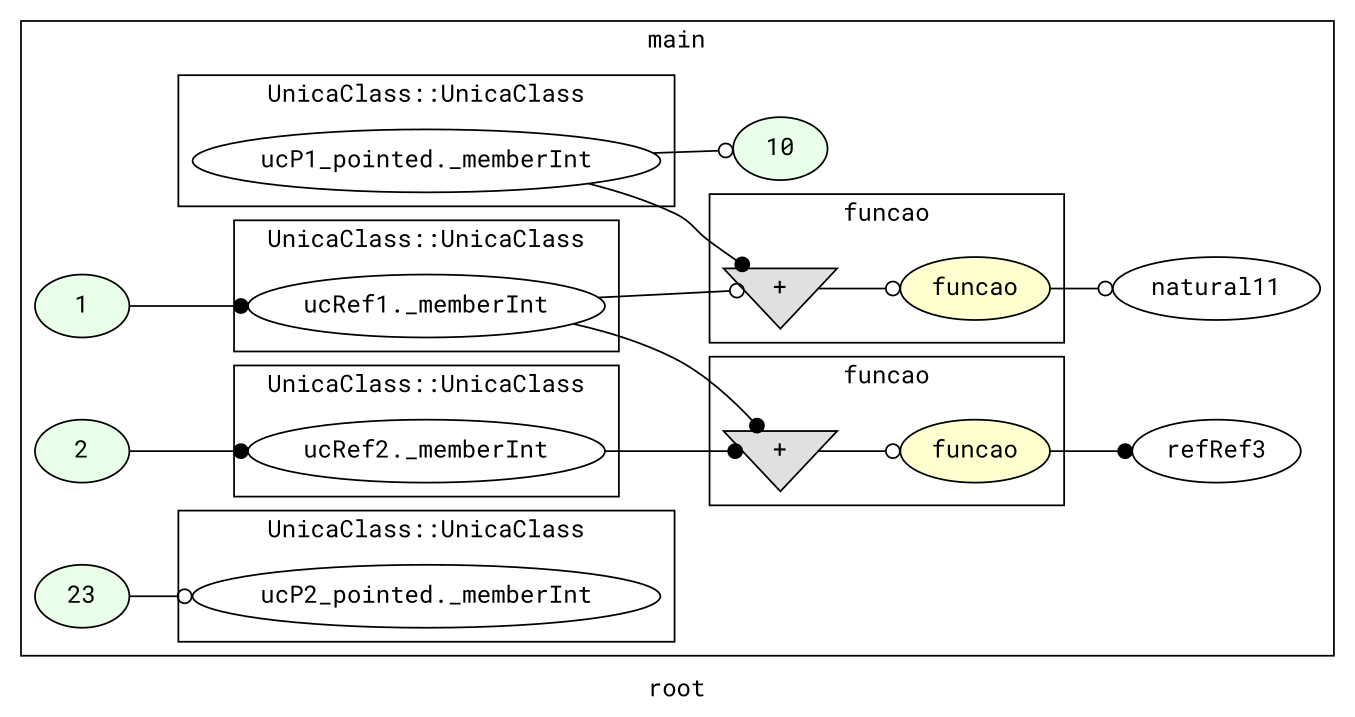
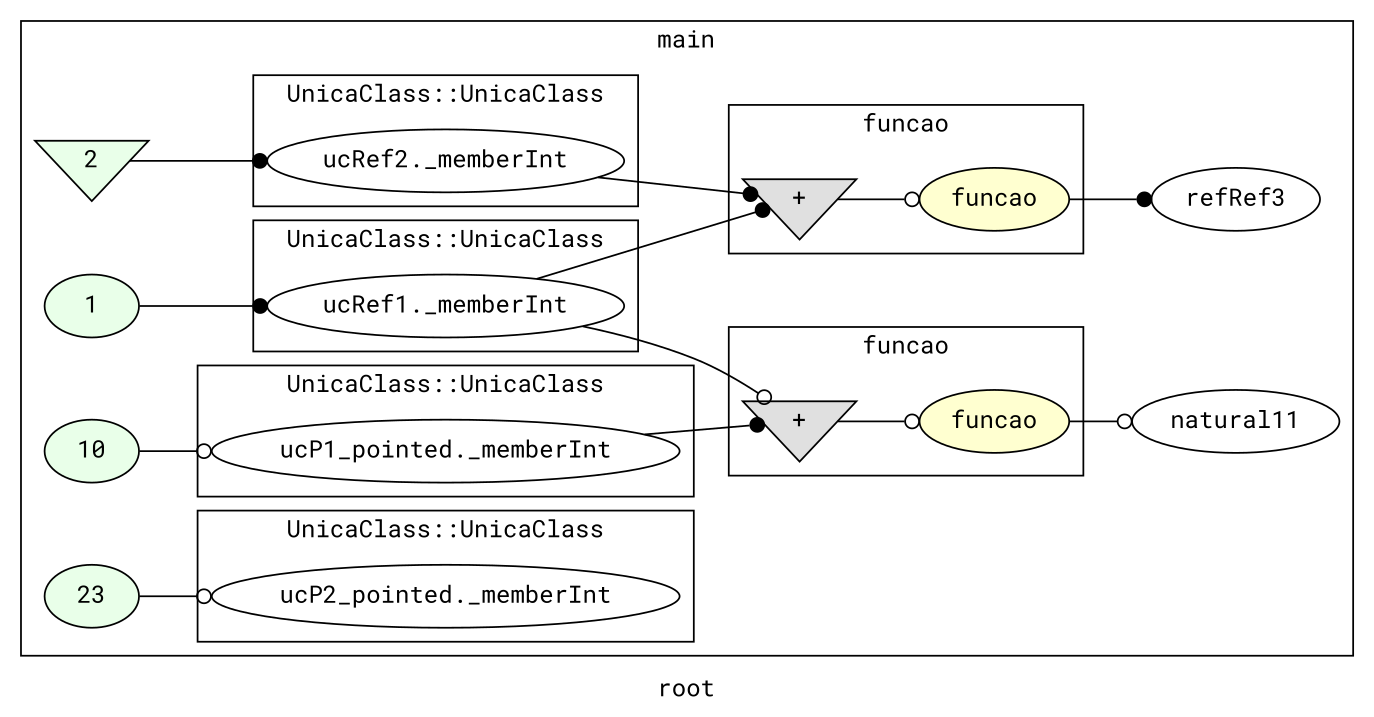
edge "ucP1_pointed._memberInt" -> "10": reversed
node "2": shape ellipse -> invtriangle
